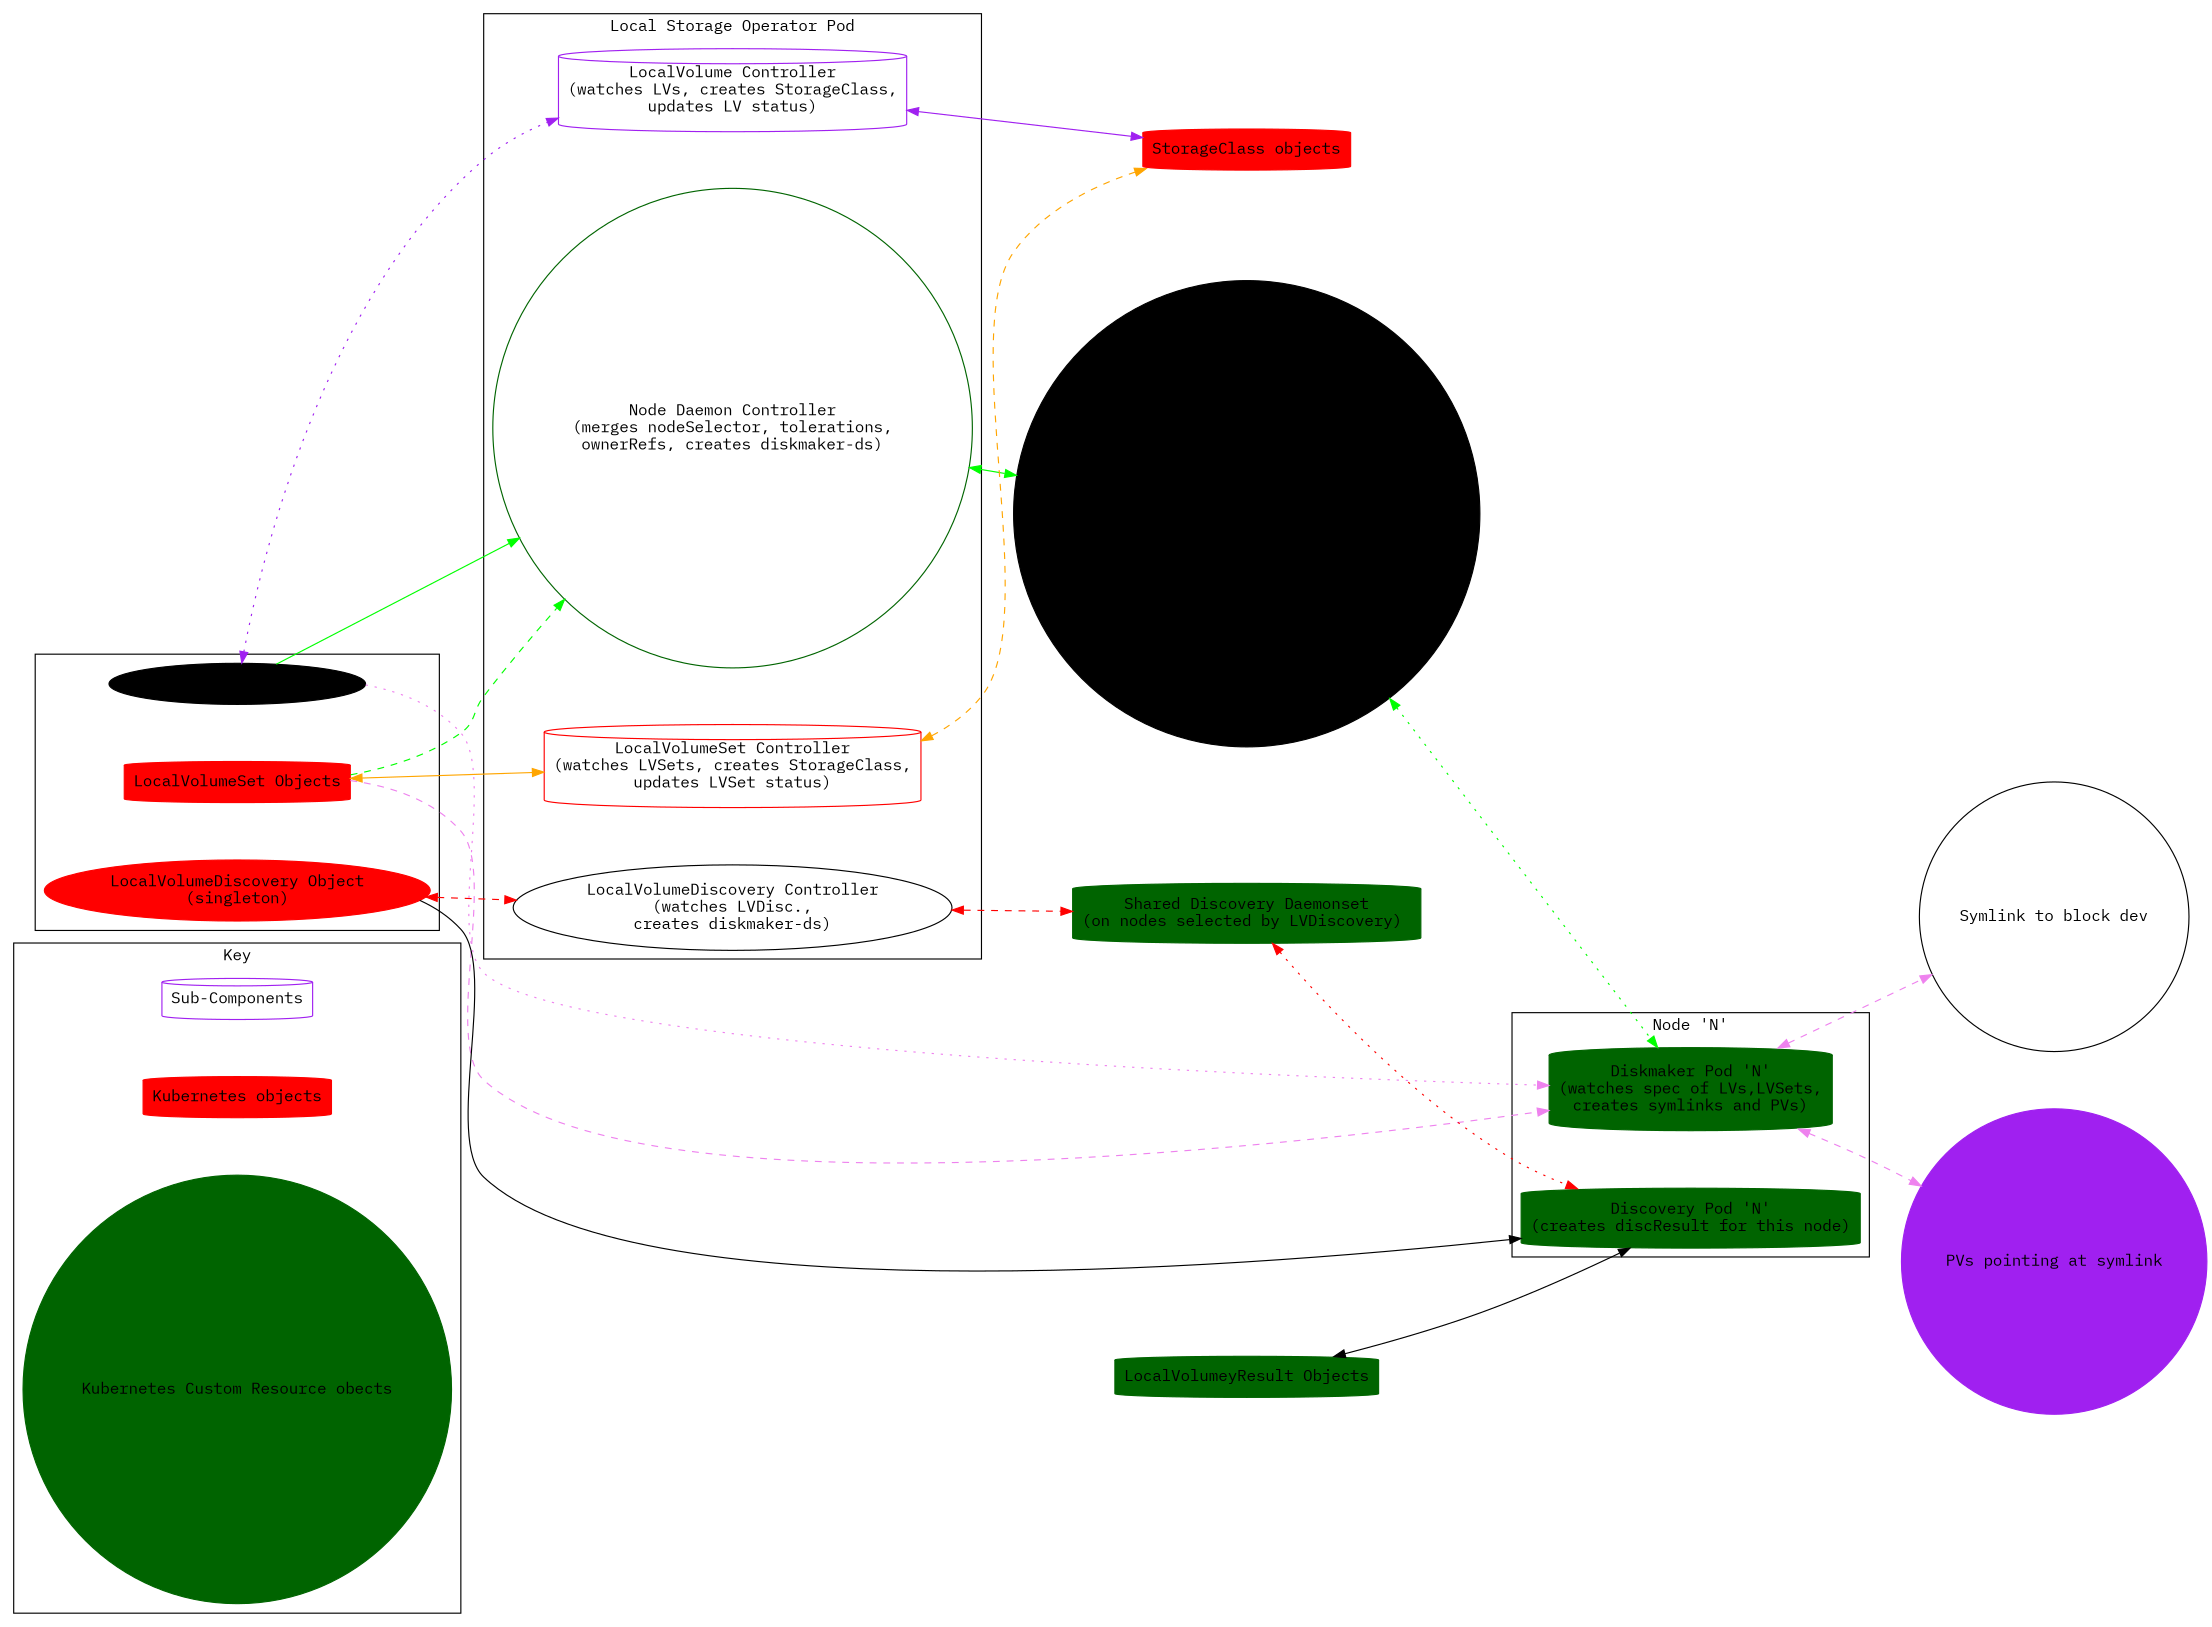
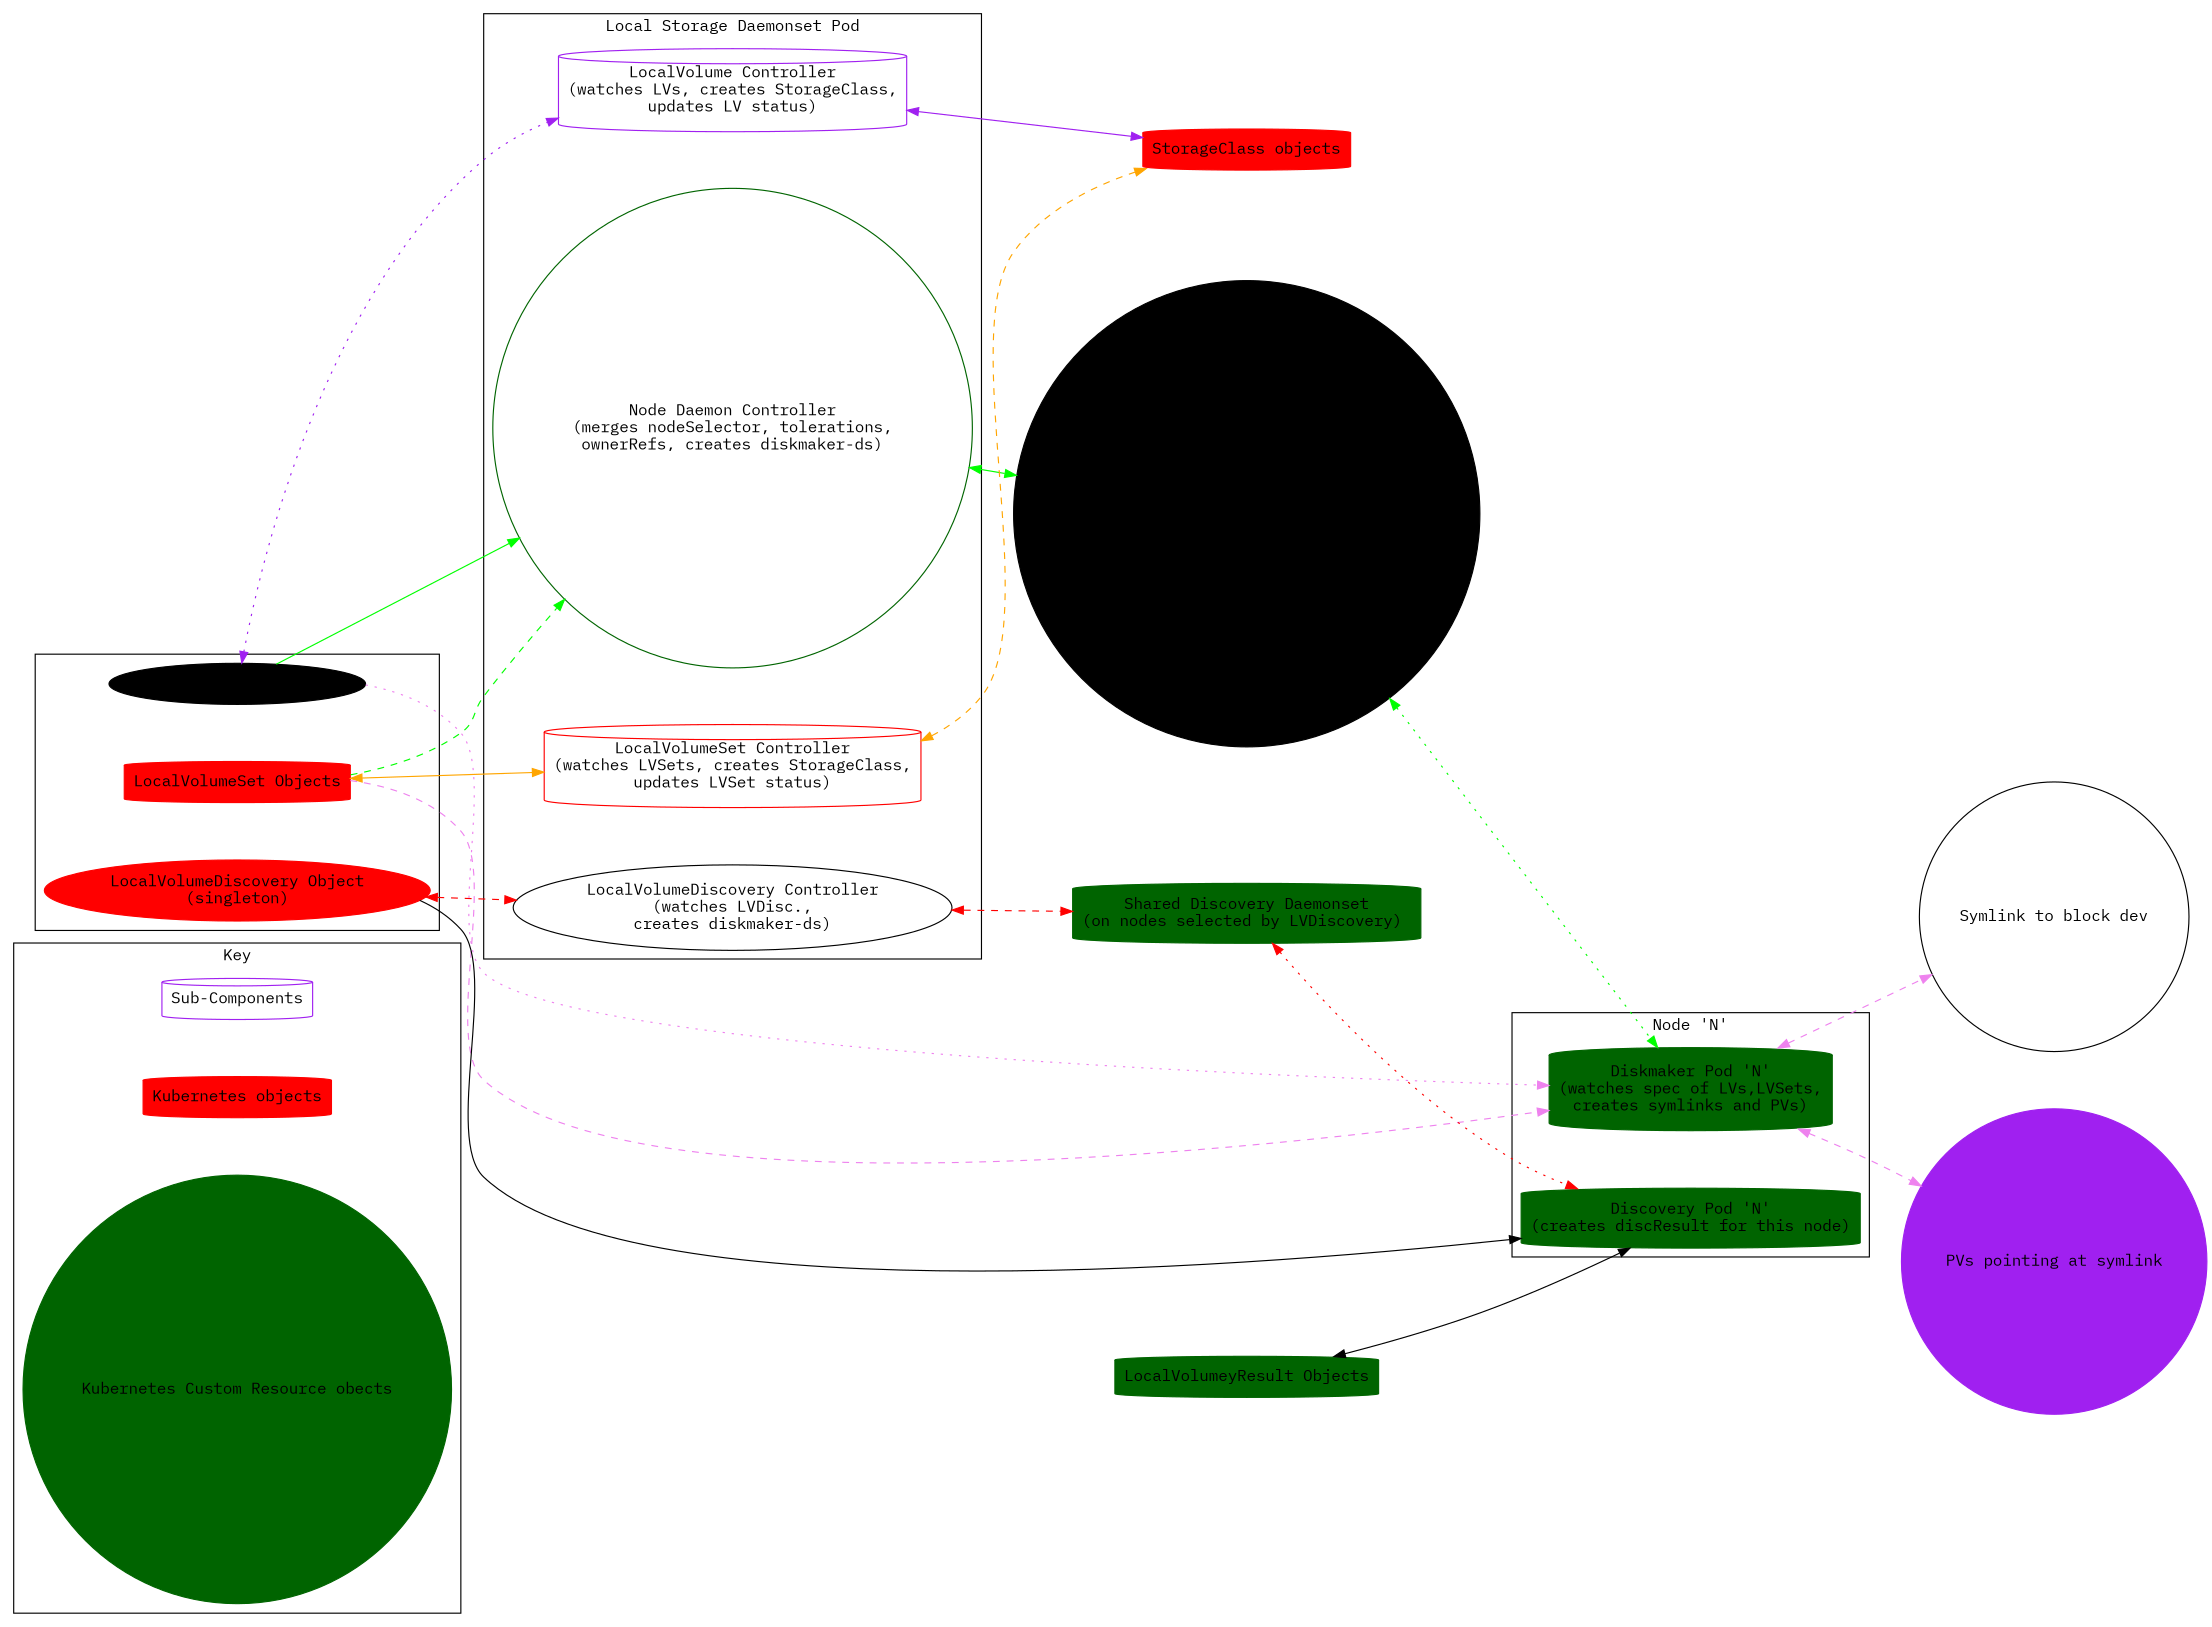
cluster "Local Storage Operator Pod": label "Local Storage Operator Pod" -> "Local Storage Daemonset Pod"
